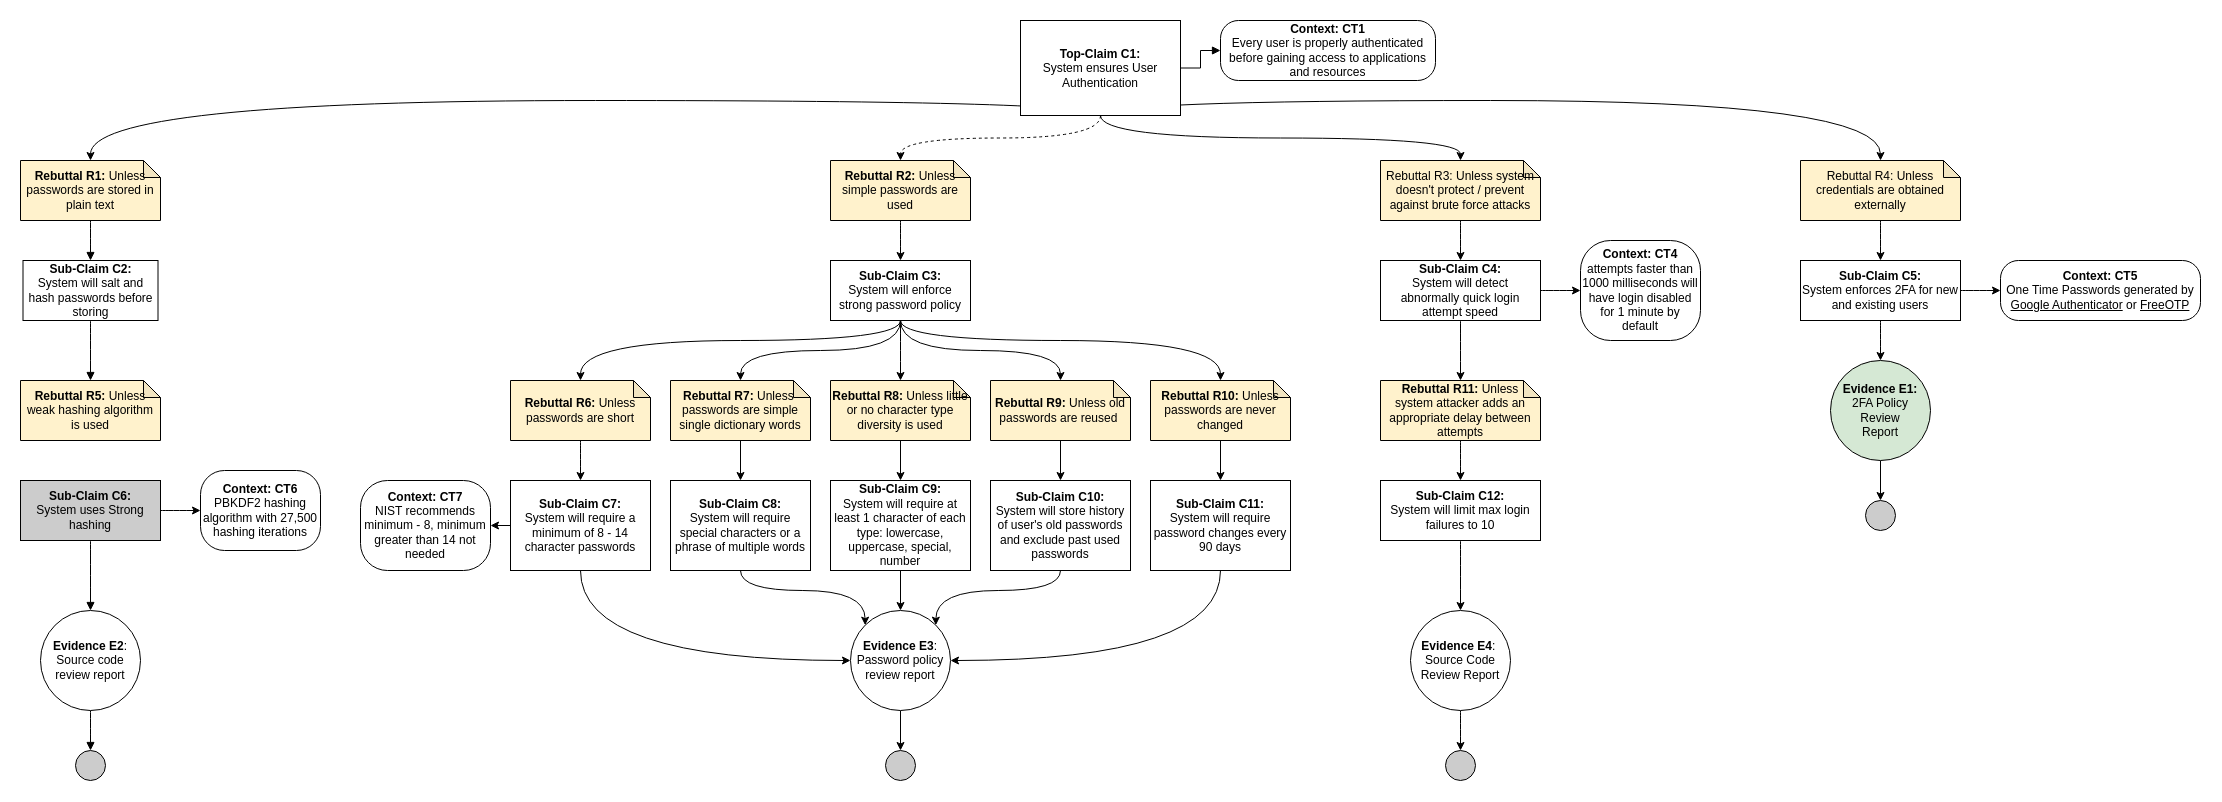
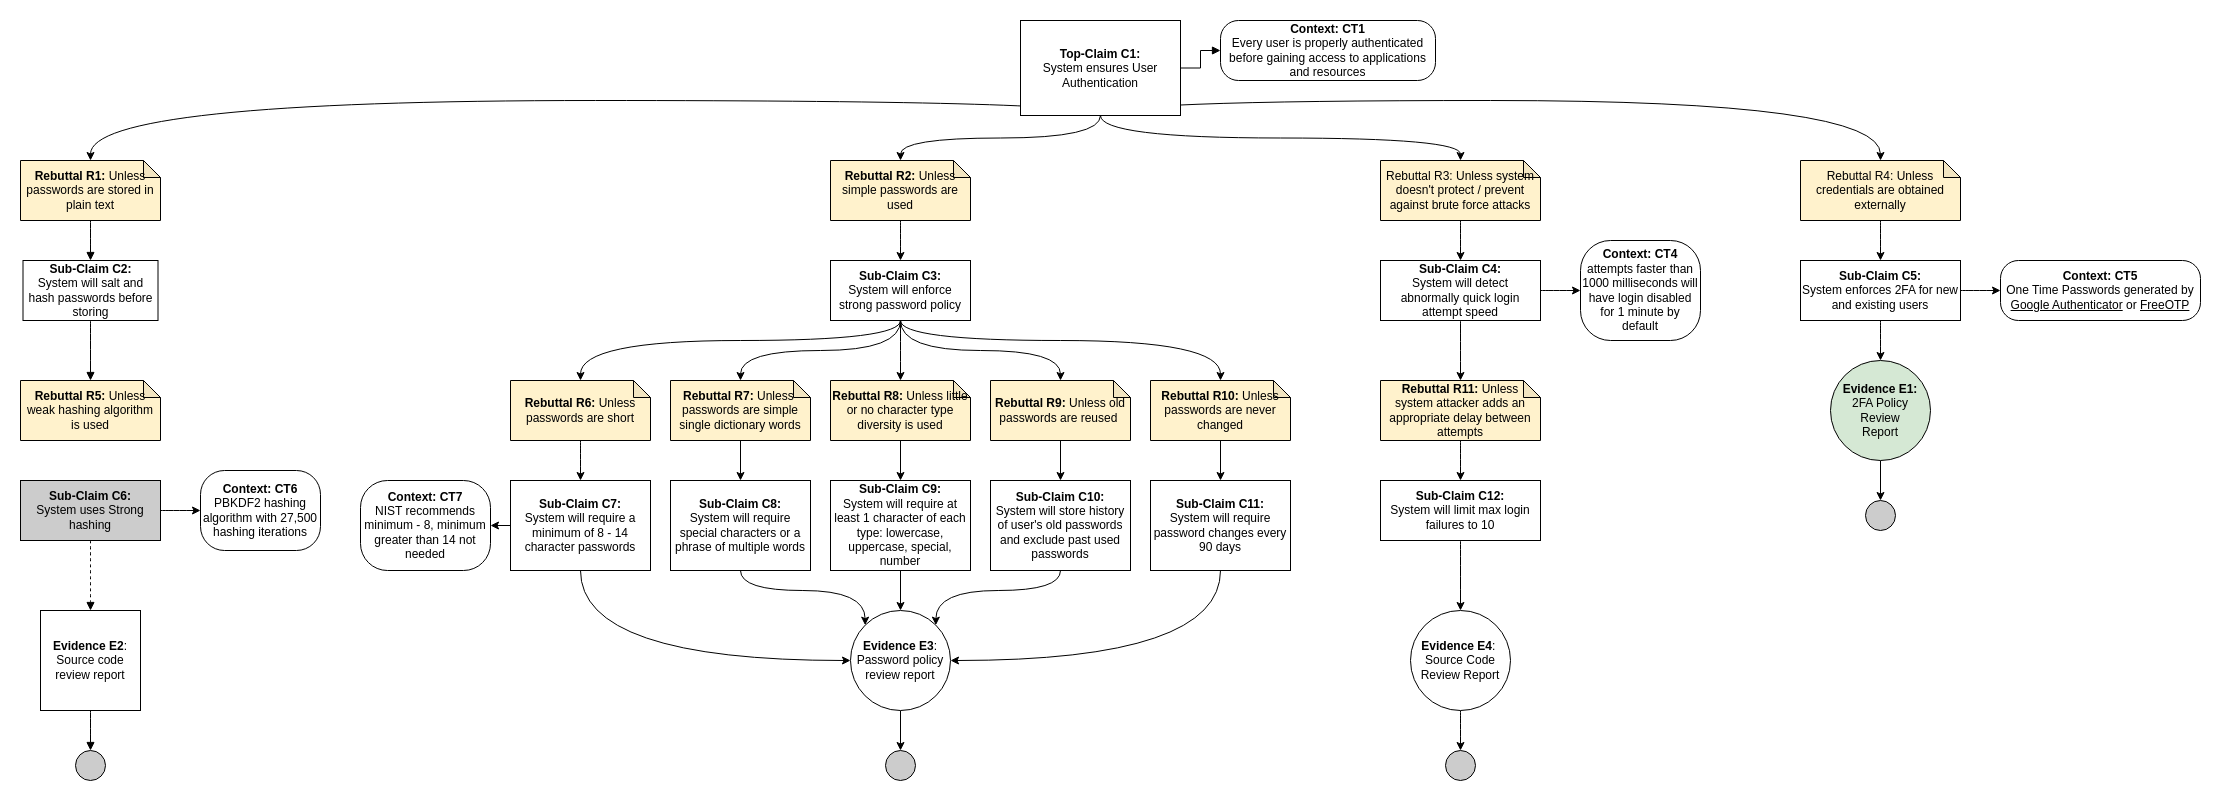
edge "Top-Claim C1: System ensures User Authentication" -> "Rebuttal R2: Unless simple passwords are used": style dashed -> solid
edge "Sub-Claim C6: System uses Strong hashing" -> "Evidence E2: Source code review report": style solid -> dashed
node "Evidence E2: Source code review report": shape ellipse -> rectangle
